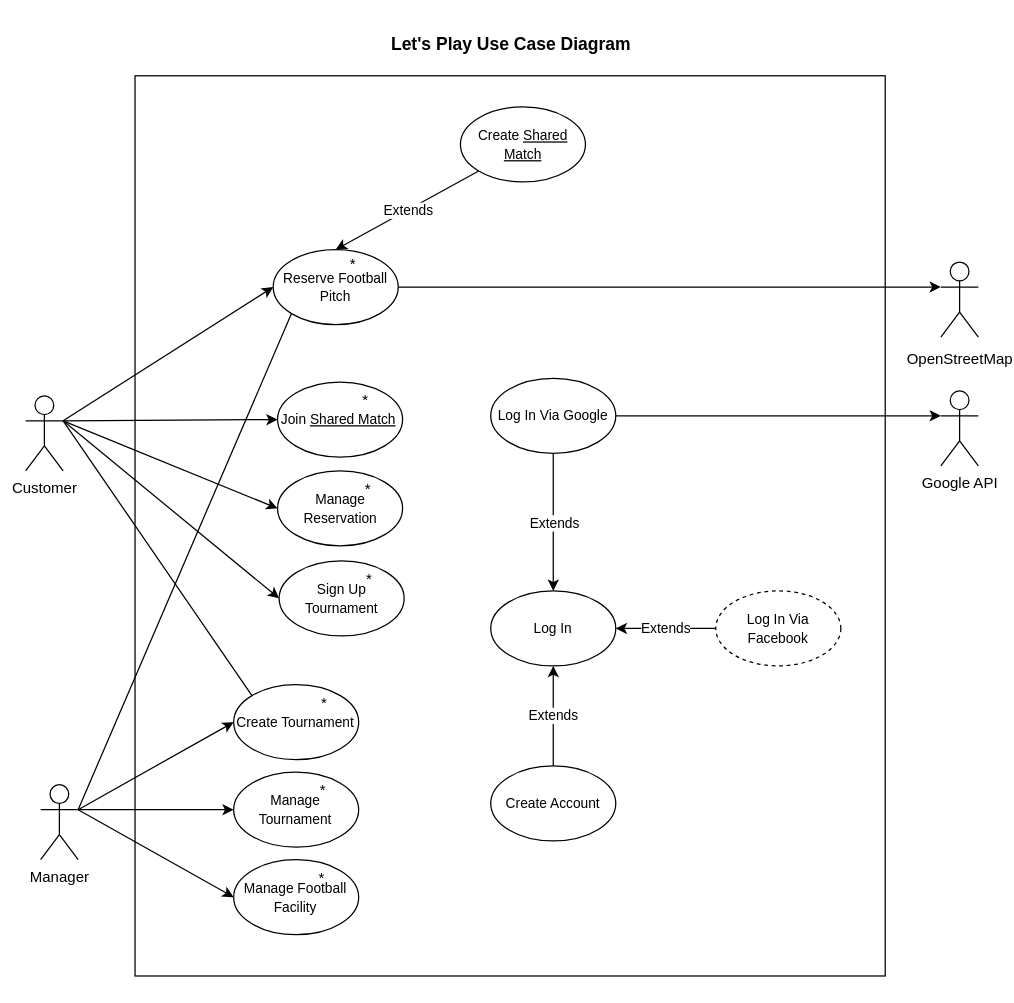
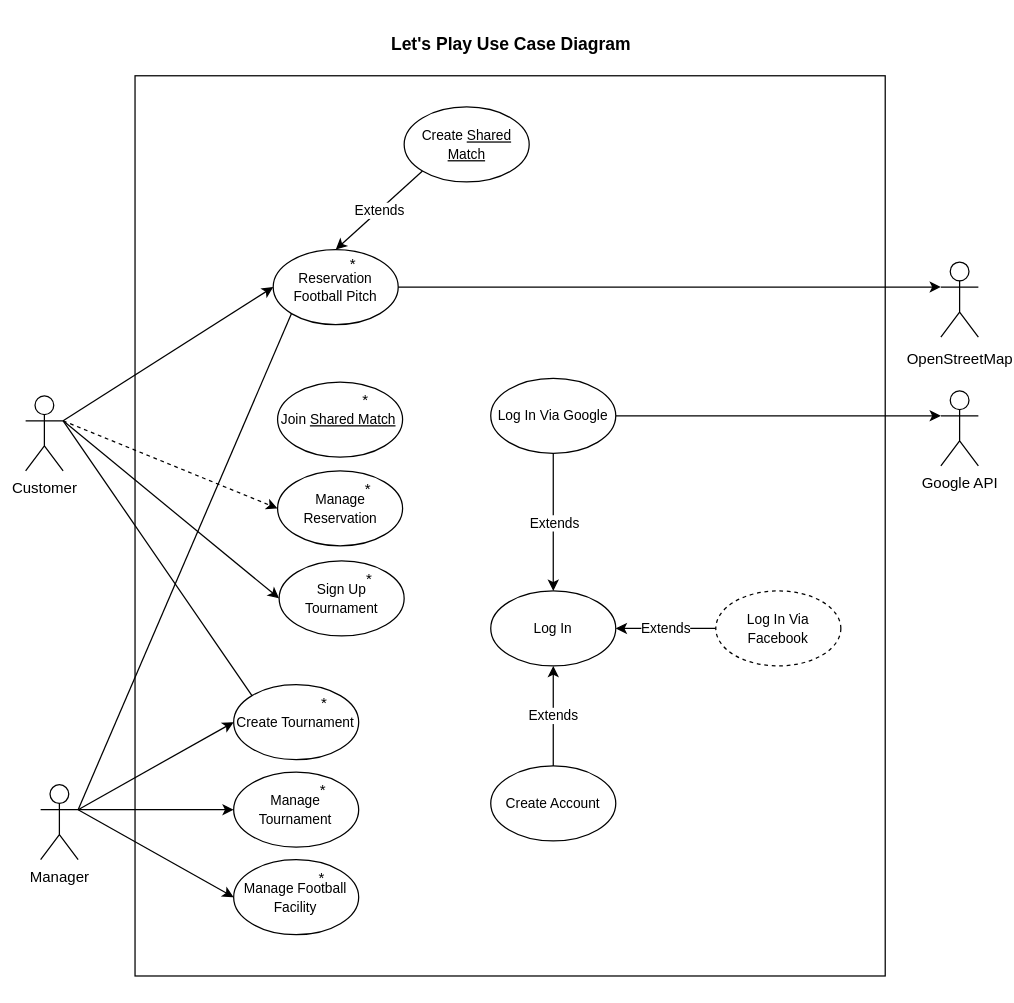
node "Create Shared Match": moved (523, 144) -> (467, 144)
node "Reserve Football Pitch": label "Reserve Football Pitch" -> "Reservation Football Pitch"
edge "Customer" -> "Join Shared Match": removed
edge "Customer" -> "Manage Reservation": style solid -> dashed
